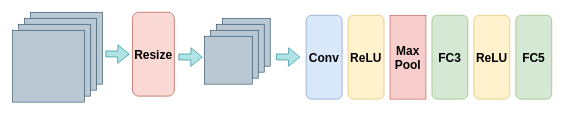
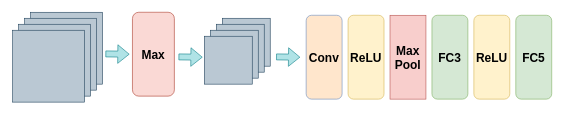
node "Resize": label "Resize" -> "Max"
node "Conv": fillcolor #dae8fc -> #ffe6cc
